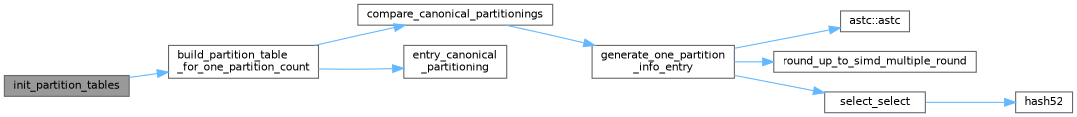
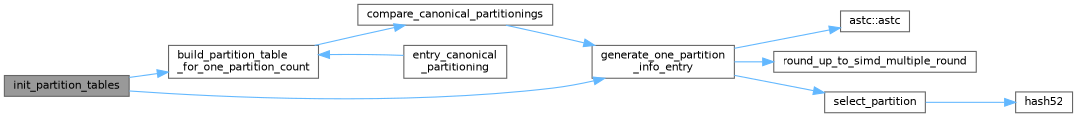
edge "build_partition_table _for_one_partition_count" -> "entry_canonical _partitioning": reversed
edge "init_partition_tables" -> "generate_one_partition _info_entry": added
node "select_select": label "select_select" -> "select_partition"
